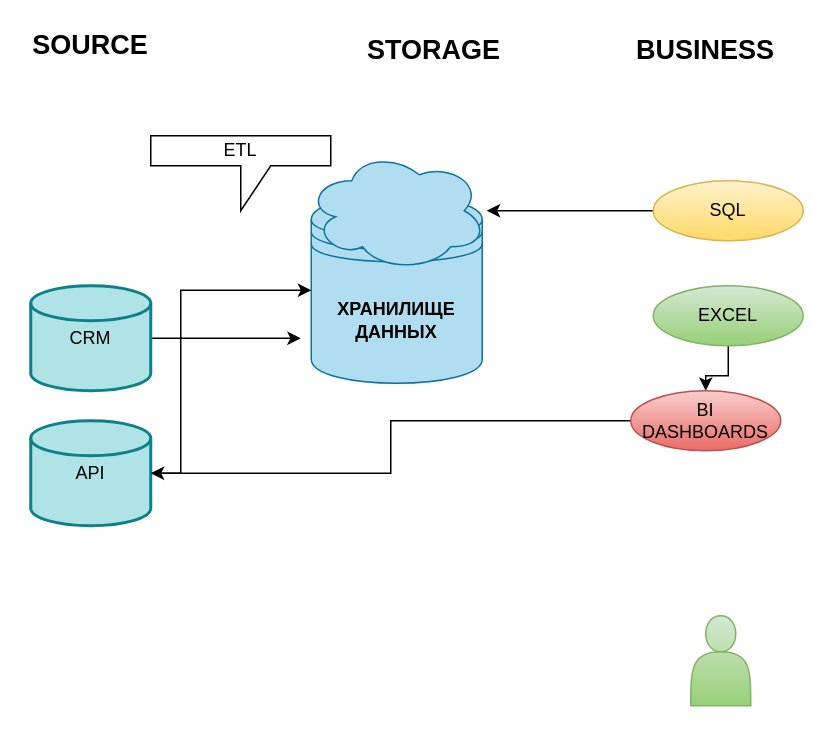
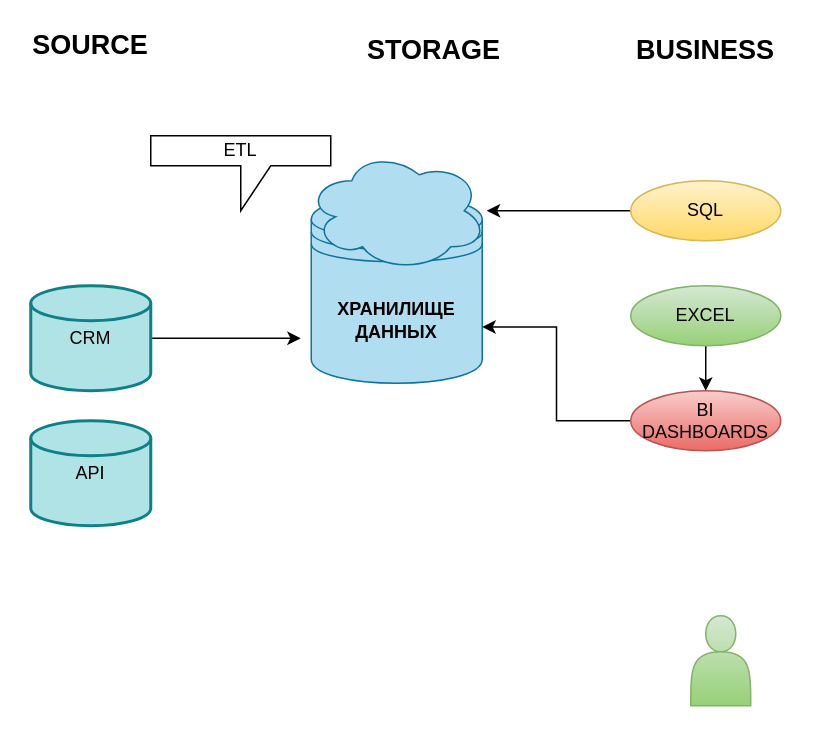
node "SQL": moved (728, 211) -> (706, 211)
node "EXCEL": moved (728, 316) -> (706, 316)
edge "API" -> "ХРАНИЛИЩЕ ДАННЫХ": removed
edge "BI DASHBOARDS" -> "API": now "BI DASHBOARDS" -> "ХРАНИЛИЩЕ ДАННЫХ"
